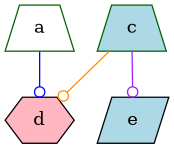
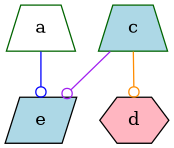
edge "a" -> "d": now "a" -> "e"
